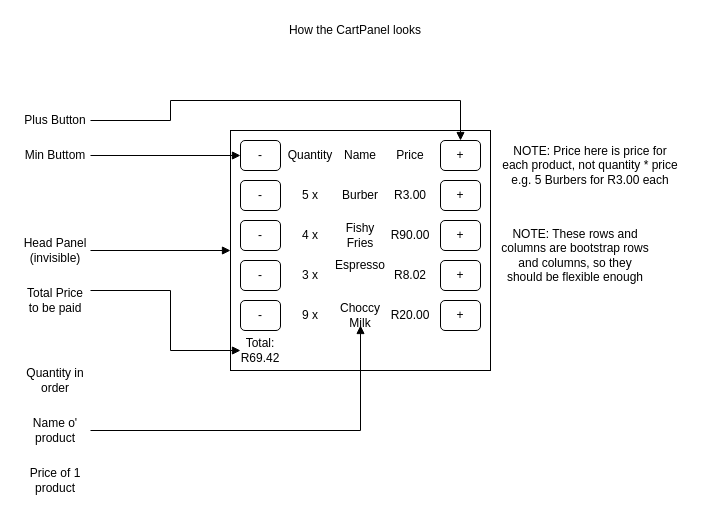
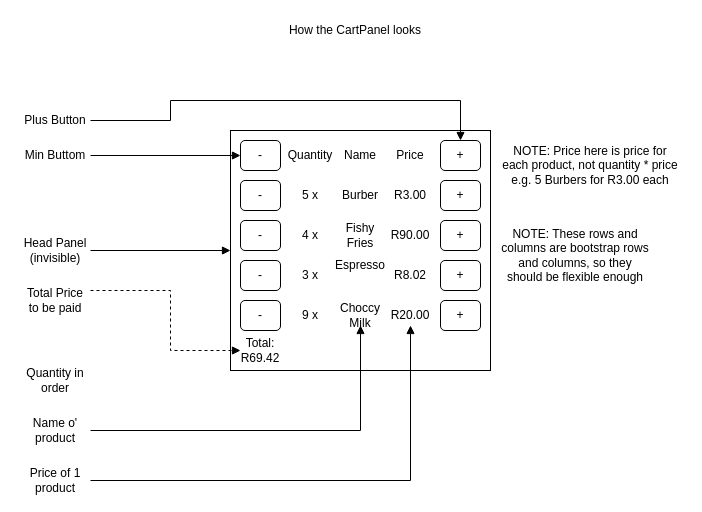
edge "Total Price to be paid" -> "Total: R69.42": style solid -> dashed
edge "Price of 1 product" -> "R20.00": added
